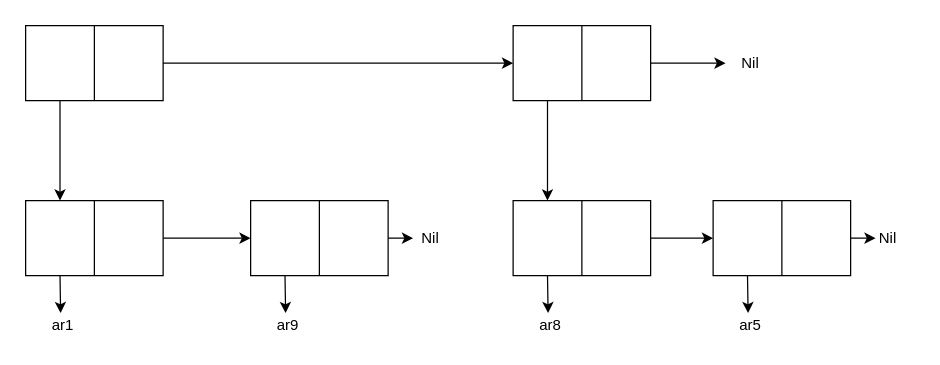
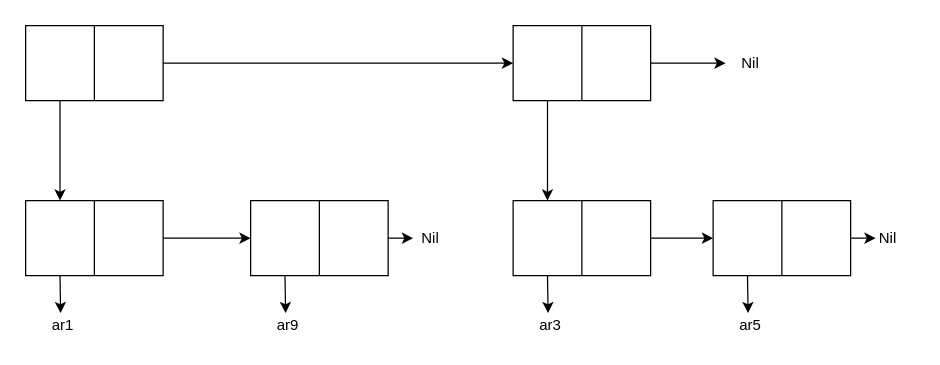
node "ar8": label "ar8" -> "ar3"
